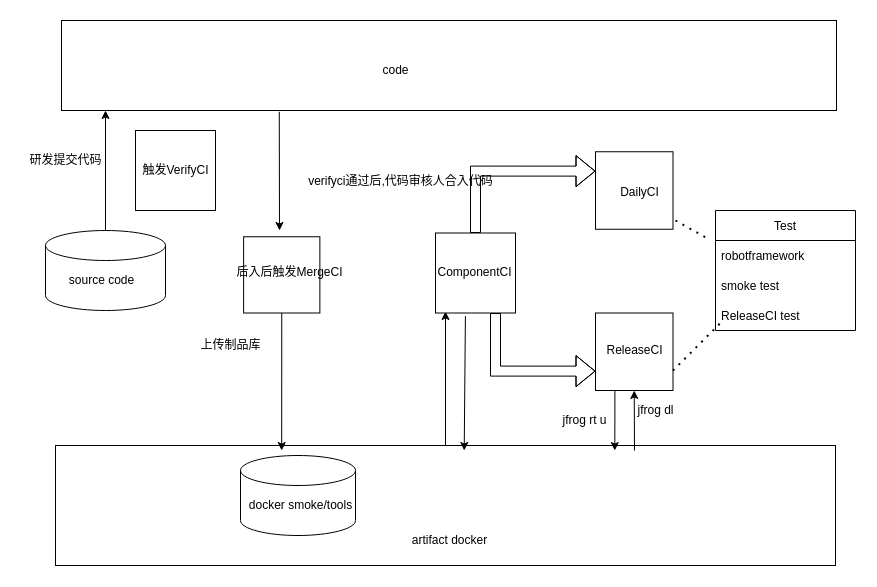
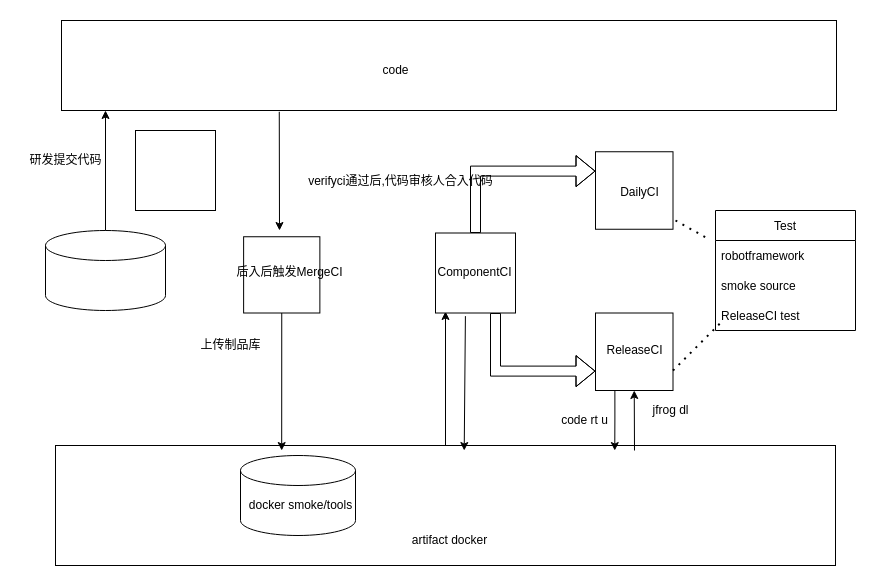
node "触发VerifyCI": removed
node "source code": removed
node "smoke test": label "smoke test" -> "smoke source"
node "jfrog dl": moved (656, 411) -> (671, 411)
node "jfrog rt u": label "jfrog rt u" -> "code rt u"
